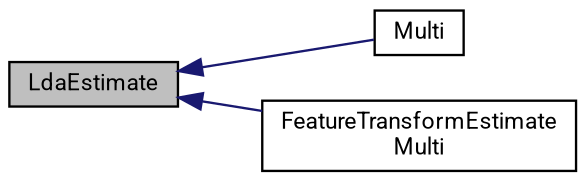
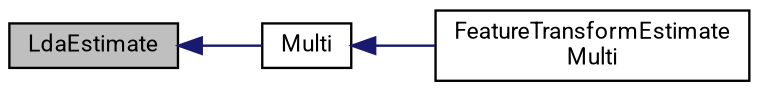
edge "FeatureTransformEstimate Multi" -> "LdaEstimate": now "FeatureTransformEstimate Multi" -> "Multi"
